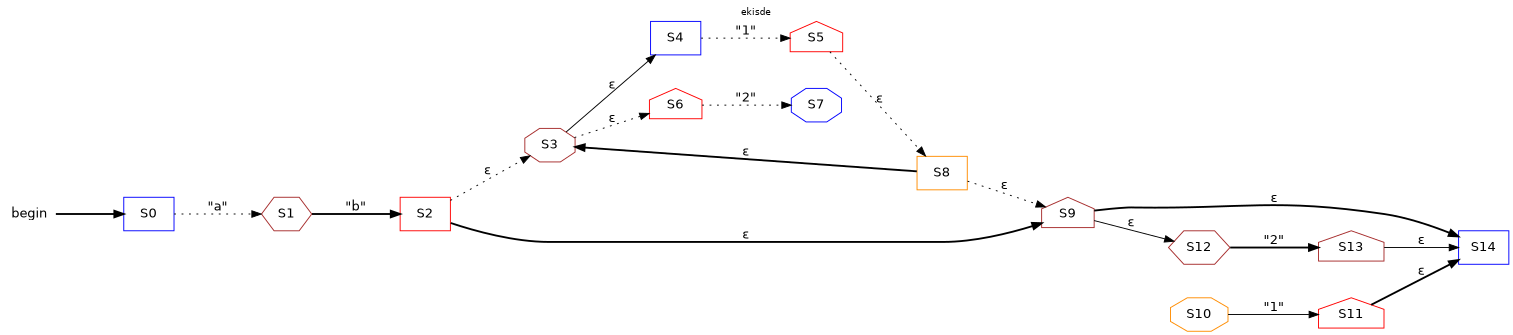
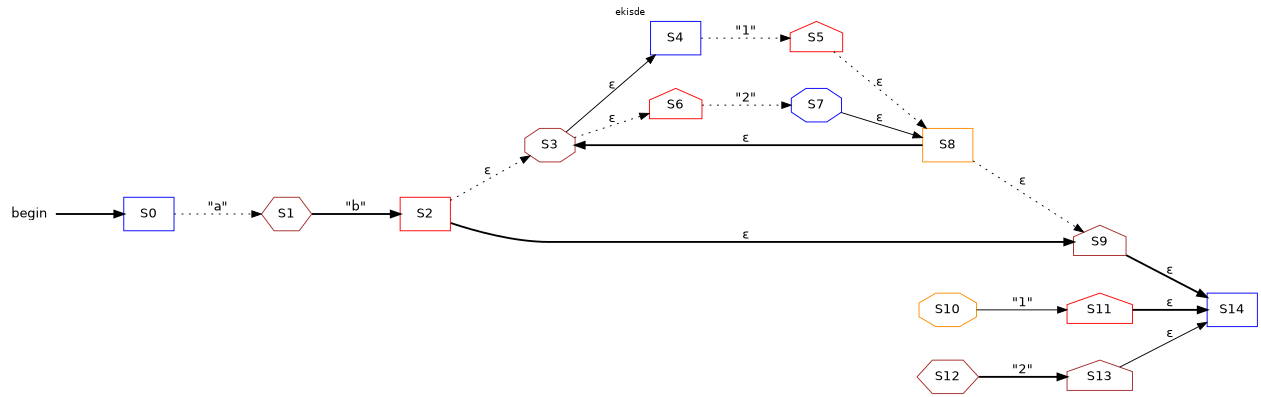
edge "S7" -> "S8": added, label "ε"
edge "S9" -> "S12": removed, label "ε"
